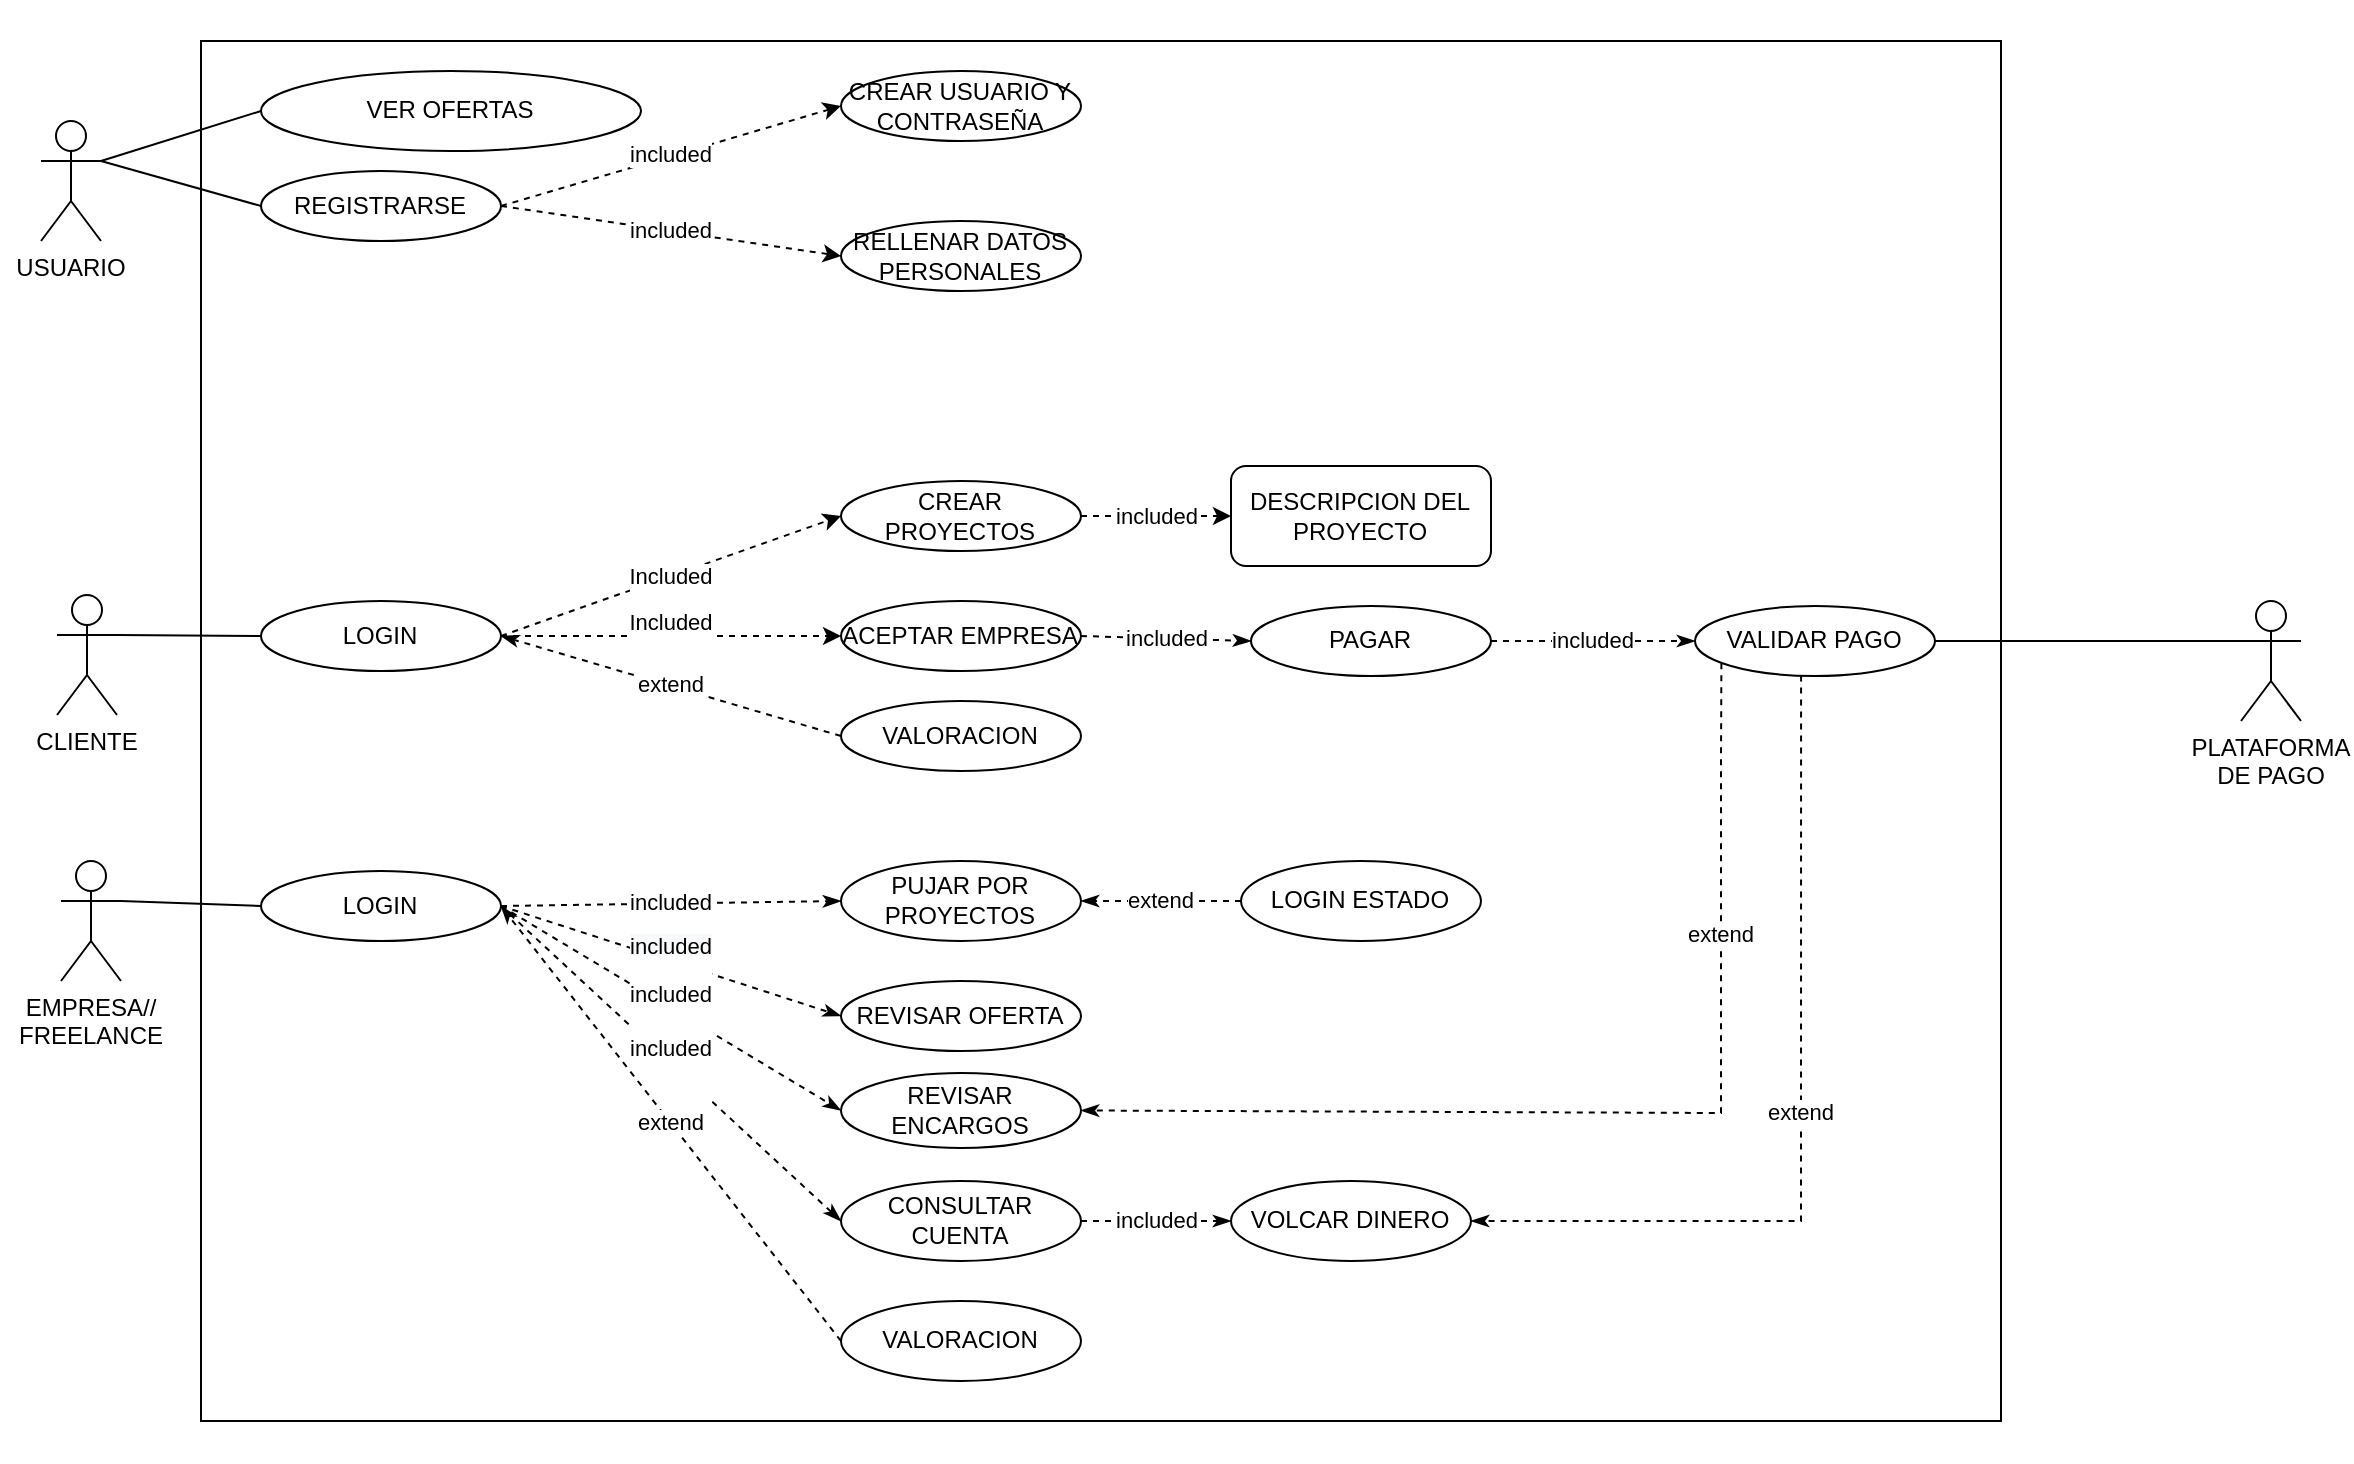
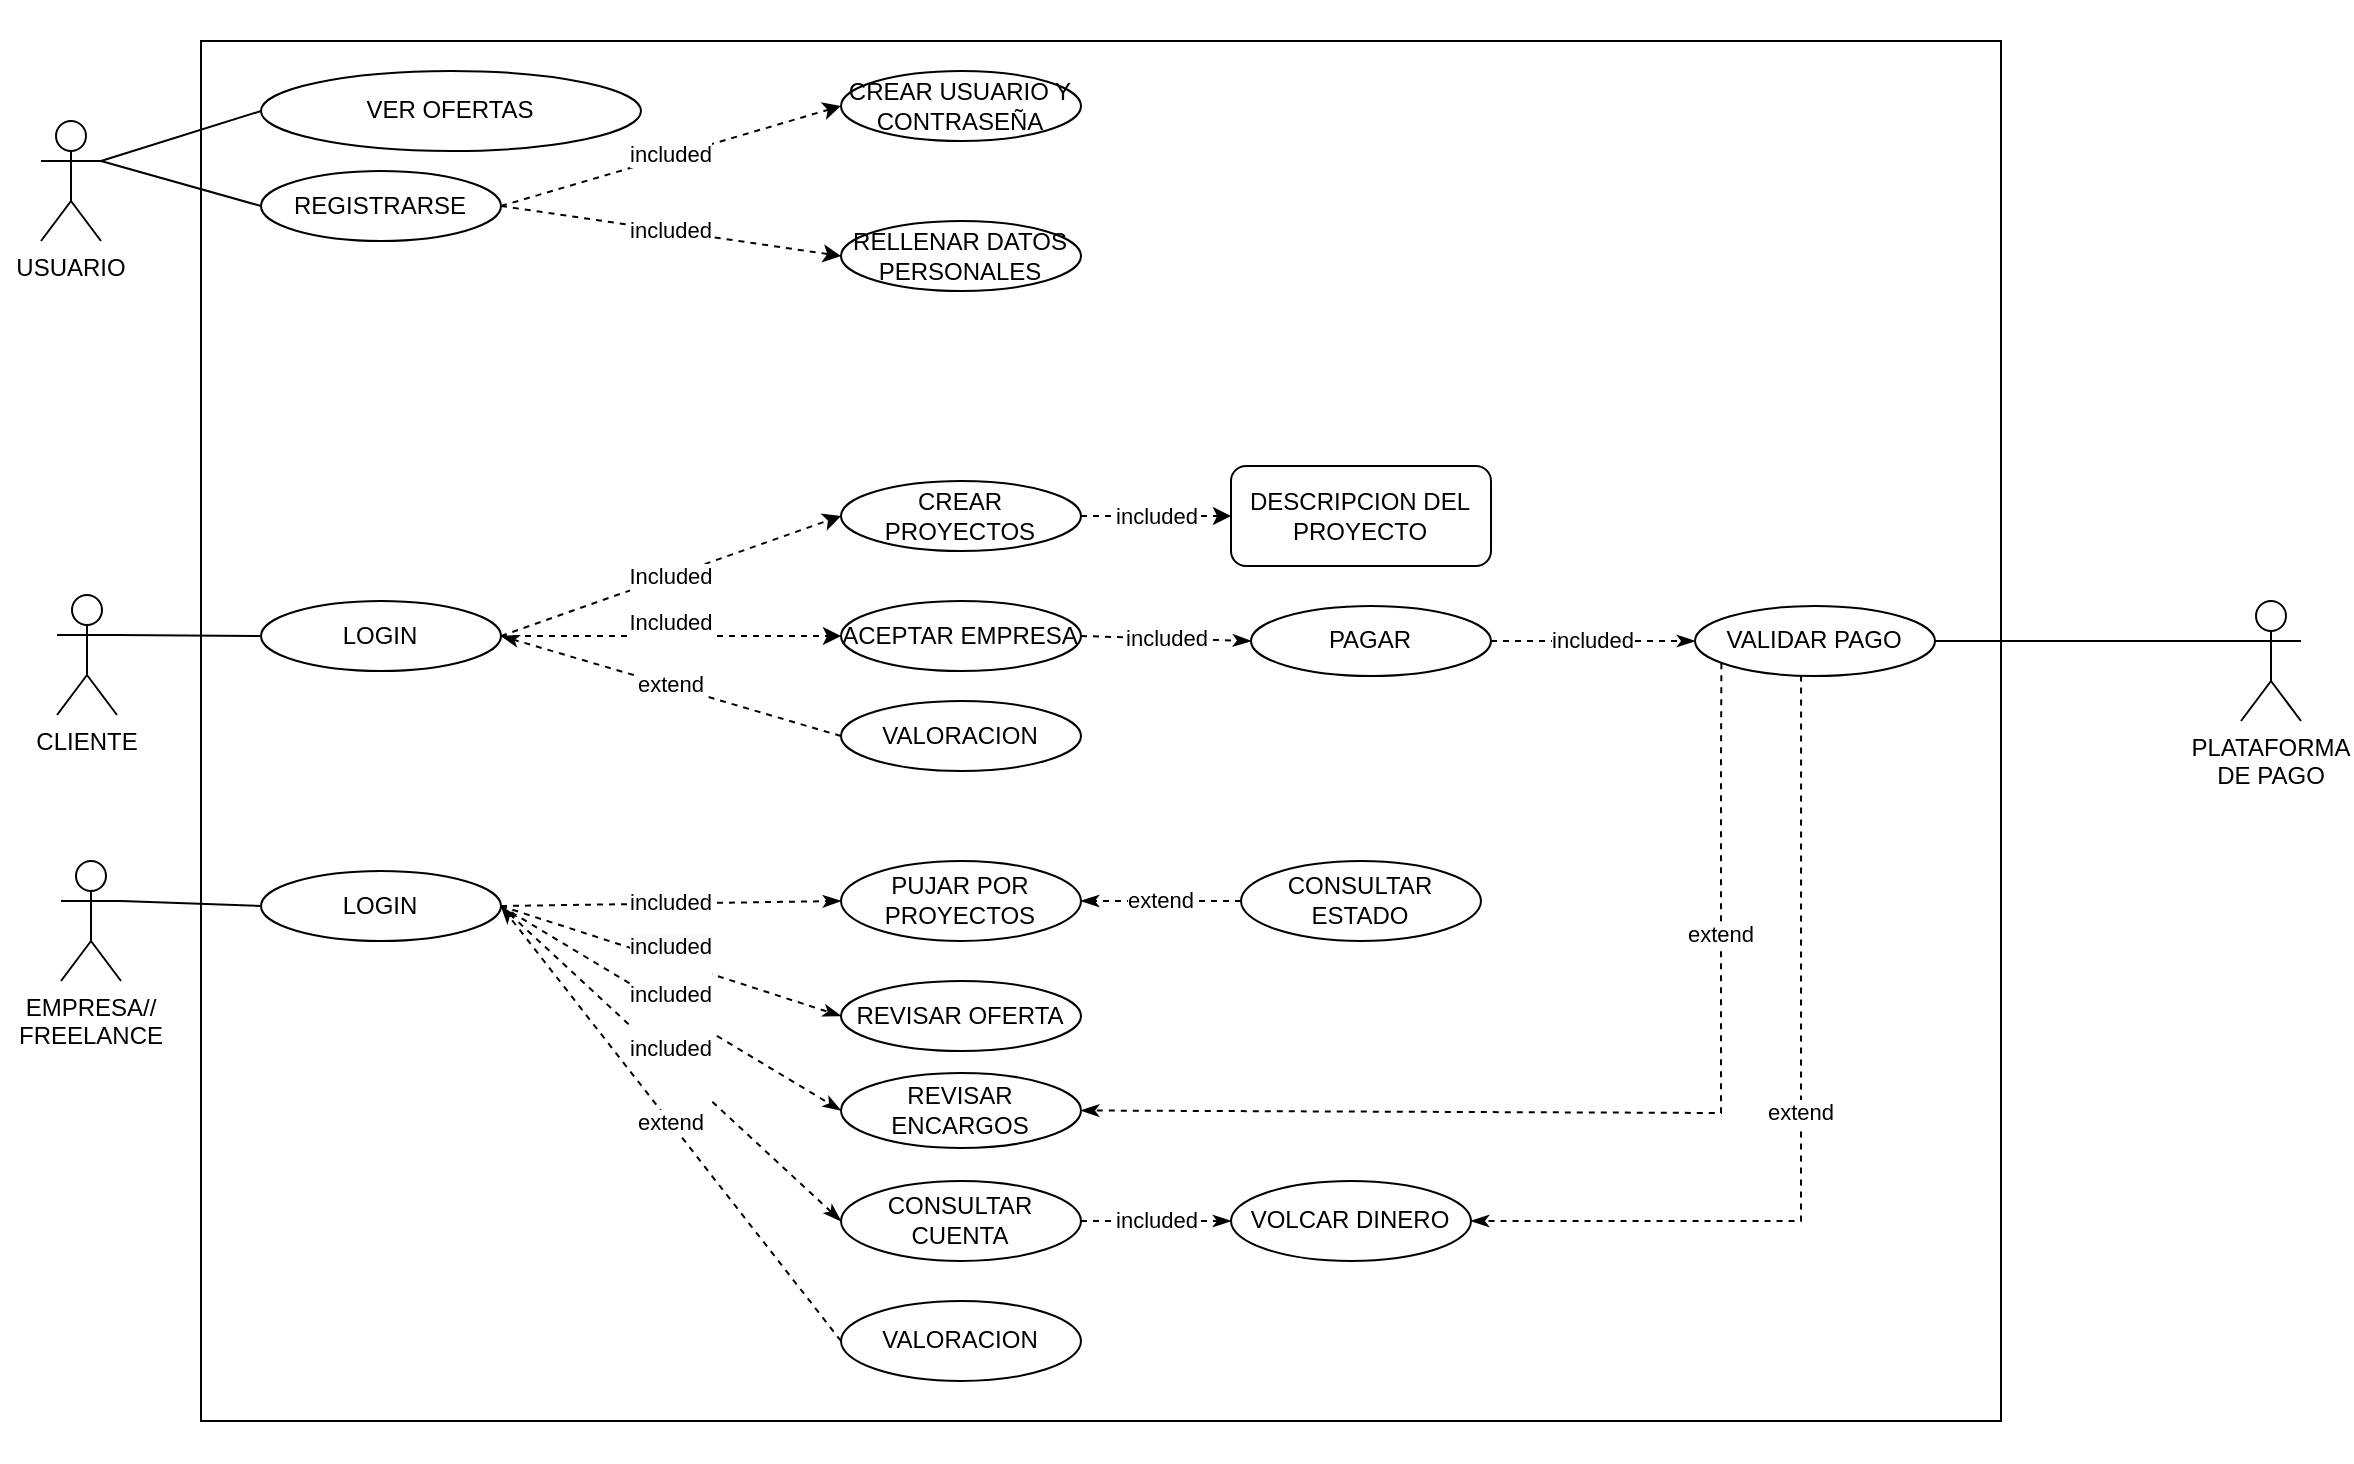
node "LOGIN ESTADO": label "LOGIN ESTADO" -> "CONSULTAR ESTADO"
